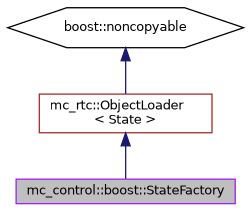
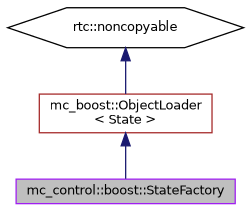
node "boost::noncopyable": label "boost::noncopyable" -> "rtc::noncopyable"
node "mc_rtc::ObjectLoader < State >": label "mc_rtc::ObjectLoader < State >" -> "mc_boost::ObjectLoader < State >"
